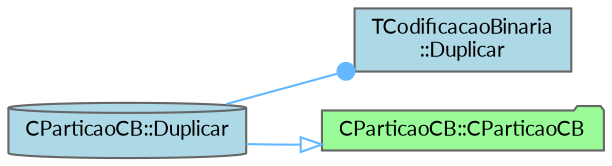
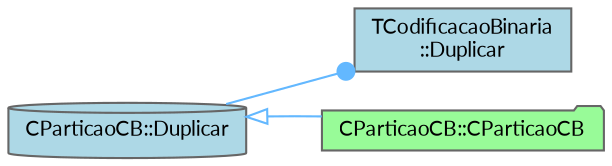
edge "CParticaoCB::Duplicar" -> "CParticaoCB::CParticaoCB": reversed
